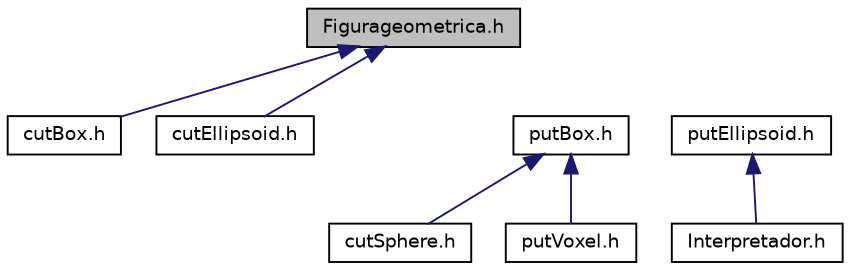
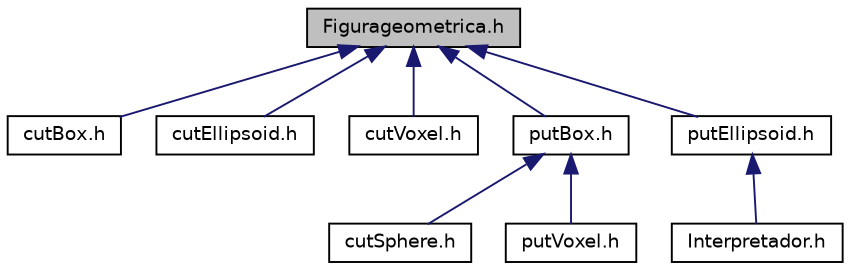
edge "putEllipsoid.h" -> "Figurageometrica.h": added
edge "putBox.h" -> "Figurageometrica.h": added
node "cutVoxel.h": added
